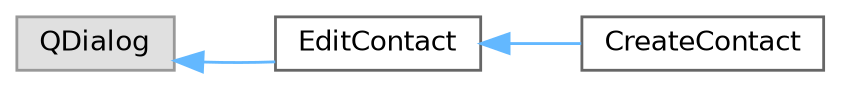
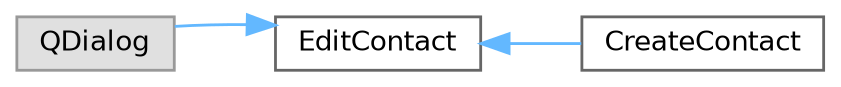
edge "EditContact" -> "QDialog": reversed
